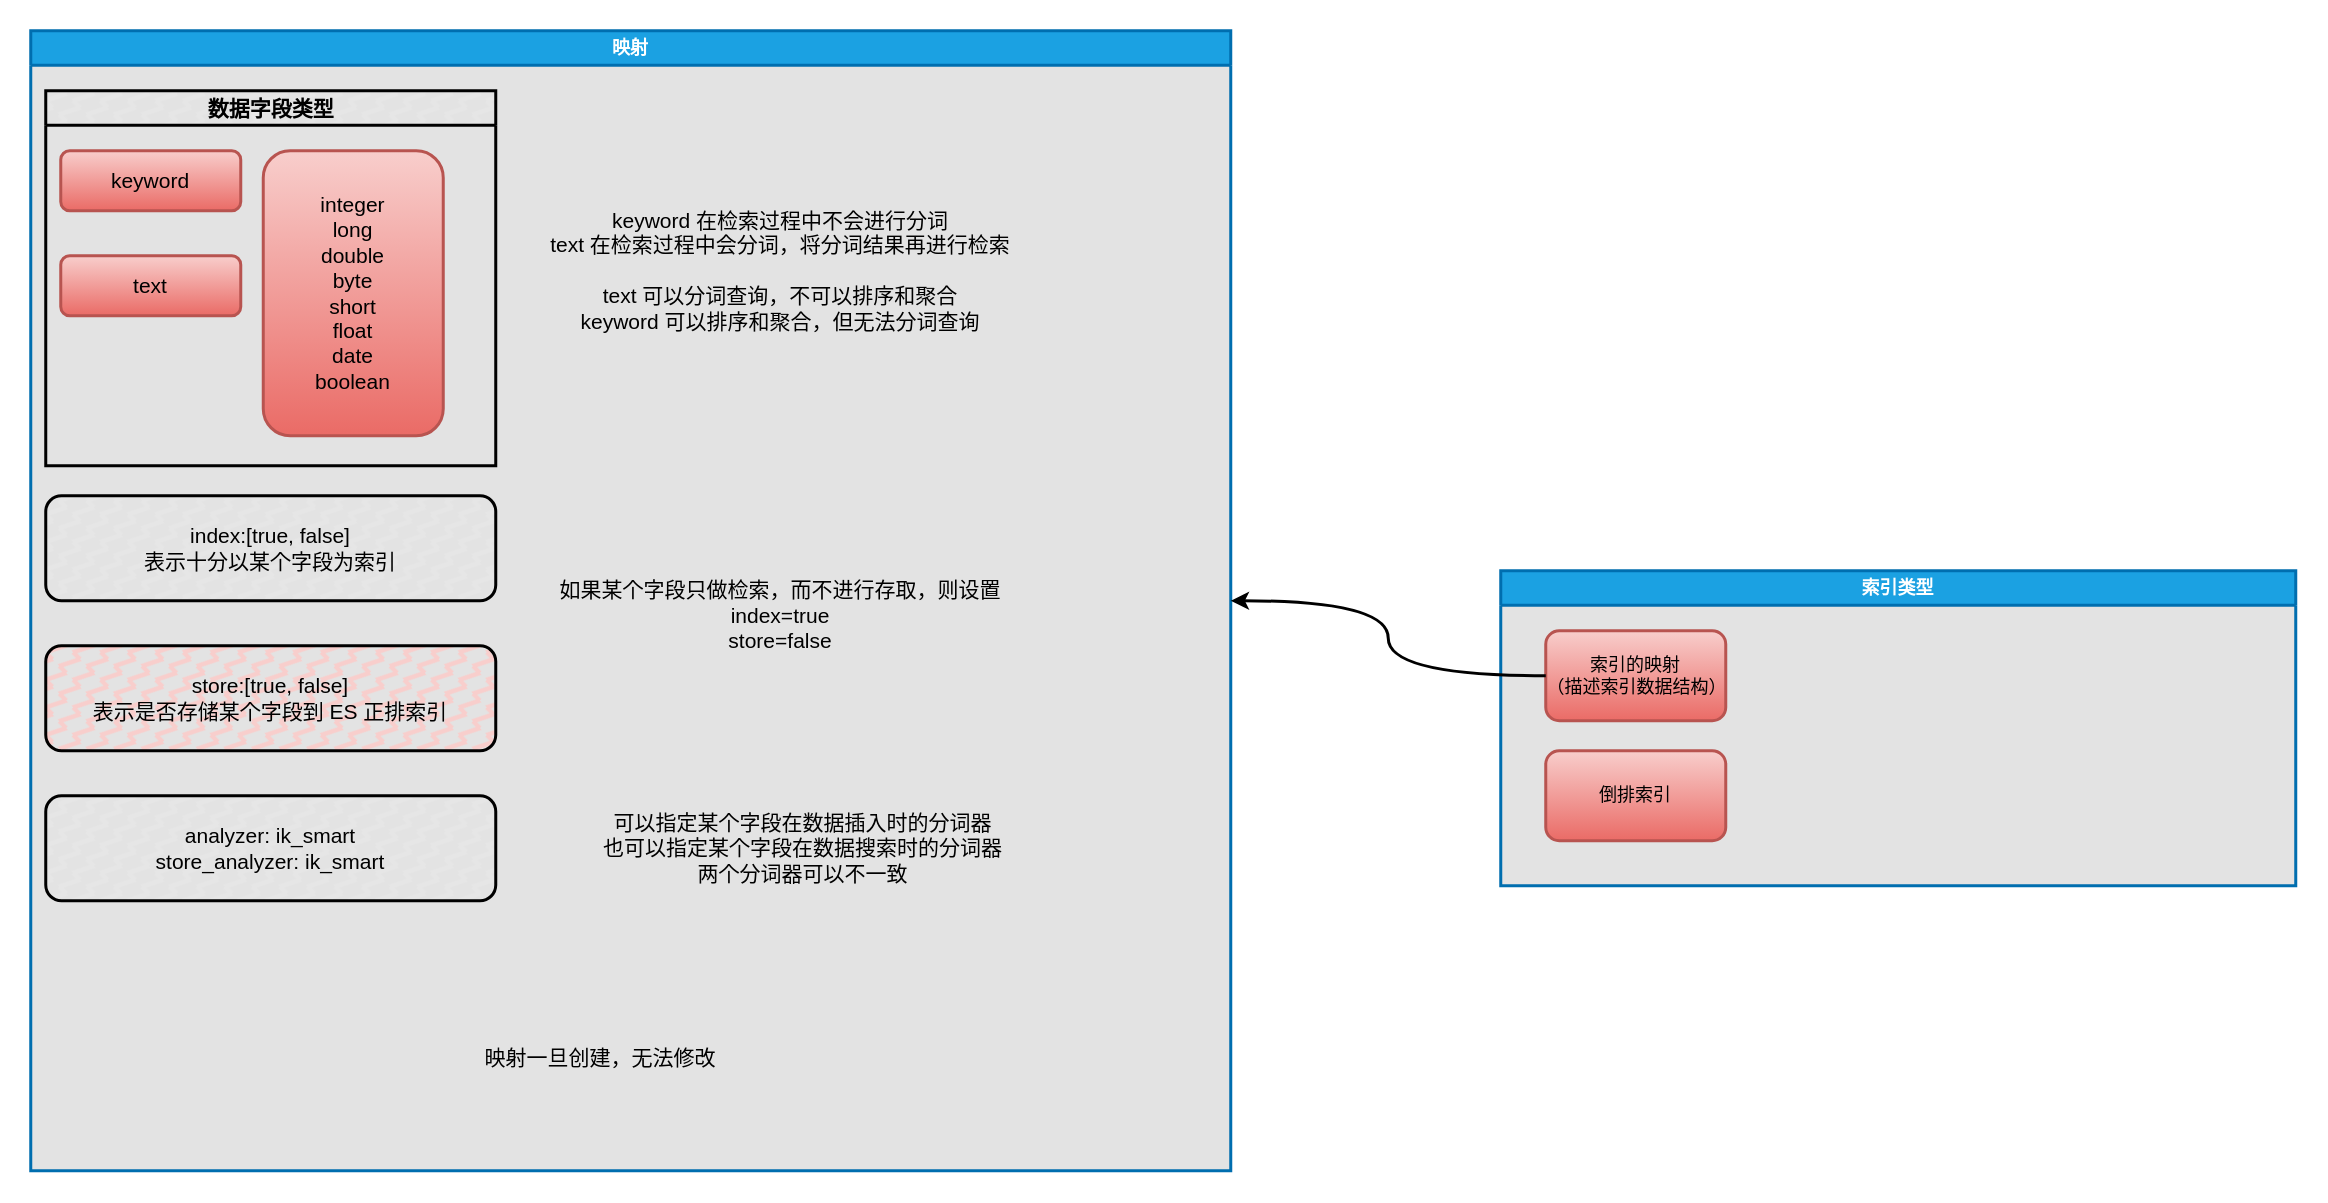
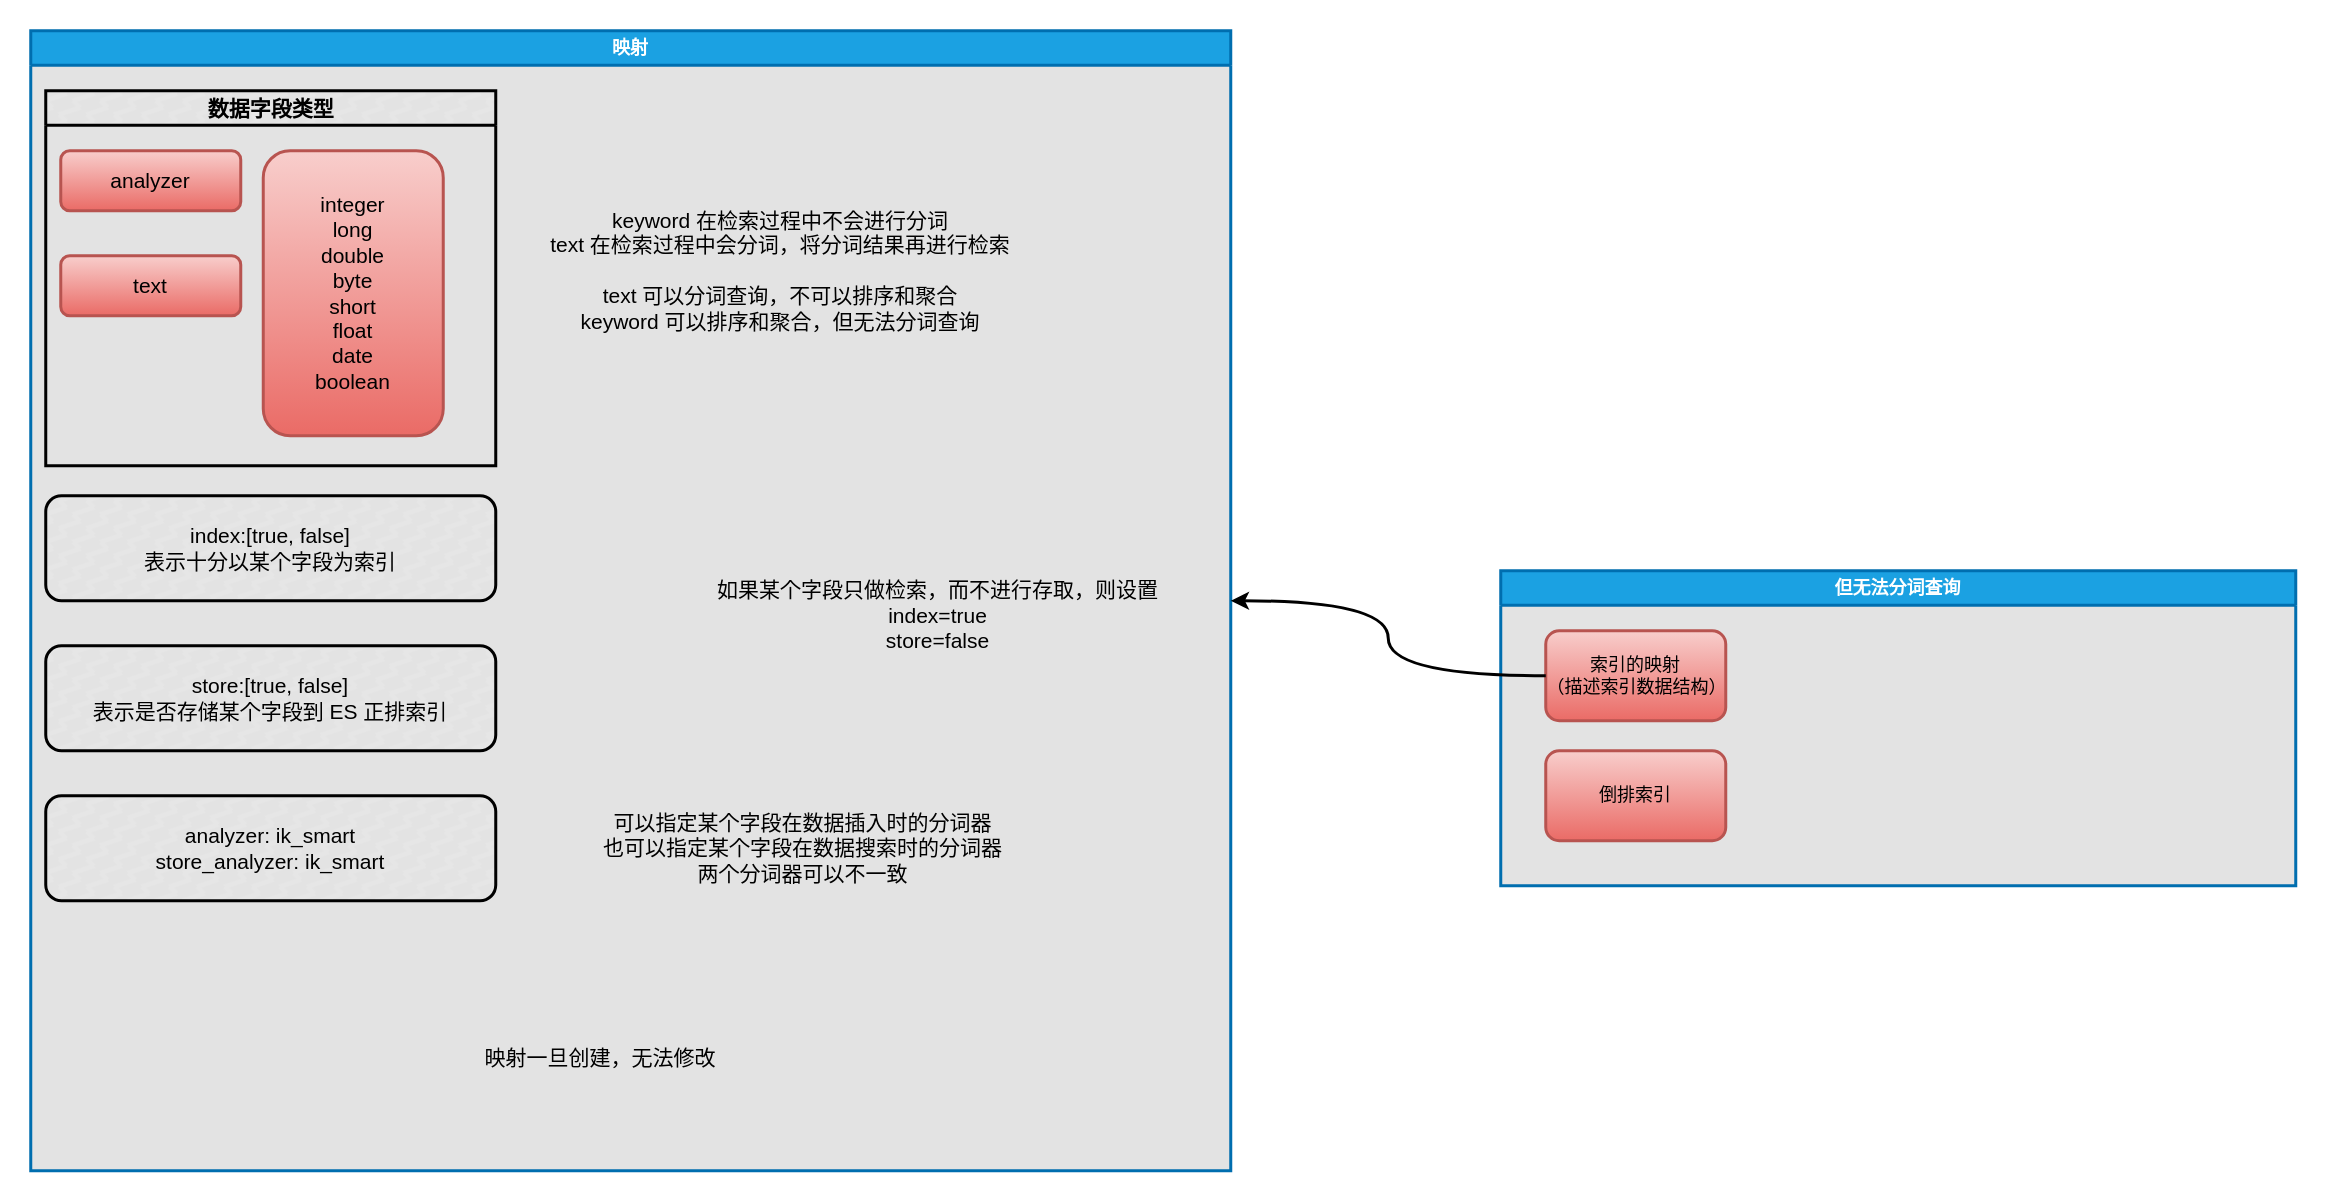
node "keyword": label "keyword" -> "analyzer"
node "索引类型": label "索引类型" -> "但无法分词查询"
node "如果某个字段只做检索，而不进行存取，则设置index=truestore=false": moved (781, 616) -> (938, 616)
node "store:[true, false] 表示是否存储某个字段到 ES 正排索引": fillcolor #f8cecc -> #e6e6e6
